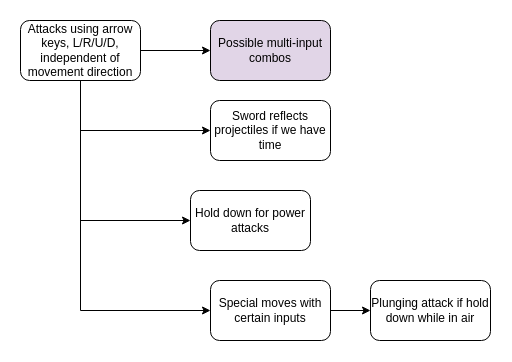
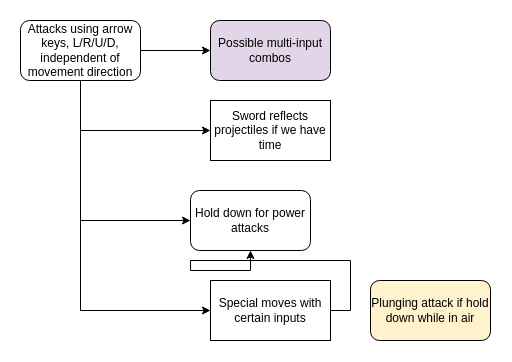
node "Sword reflects projectiles if we have time": shape rounded rectangle -> rectangle
node "Special moves with certain inputs": shape rounded rectangle -> rectangle
edge "Special moves with certain inputs" -> "Plunging attack if hold down while in air": now "Special moves with certain inputs" -> "Hold down for power attacks"
node "Plunging attack if hold down while in air": fillcolor #ffffff -> #fff2cc
